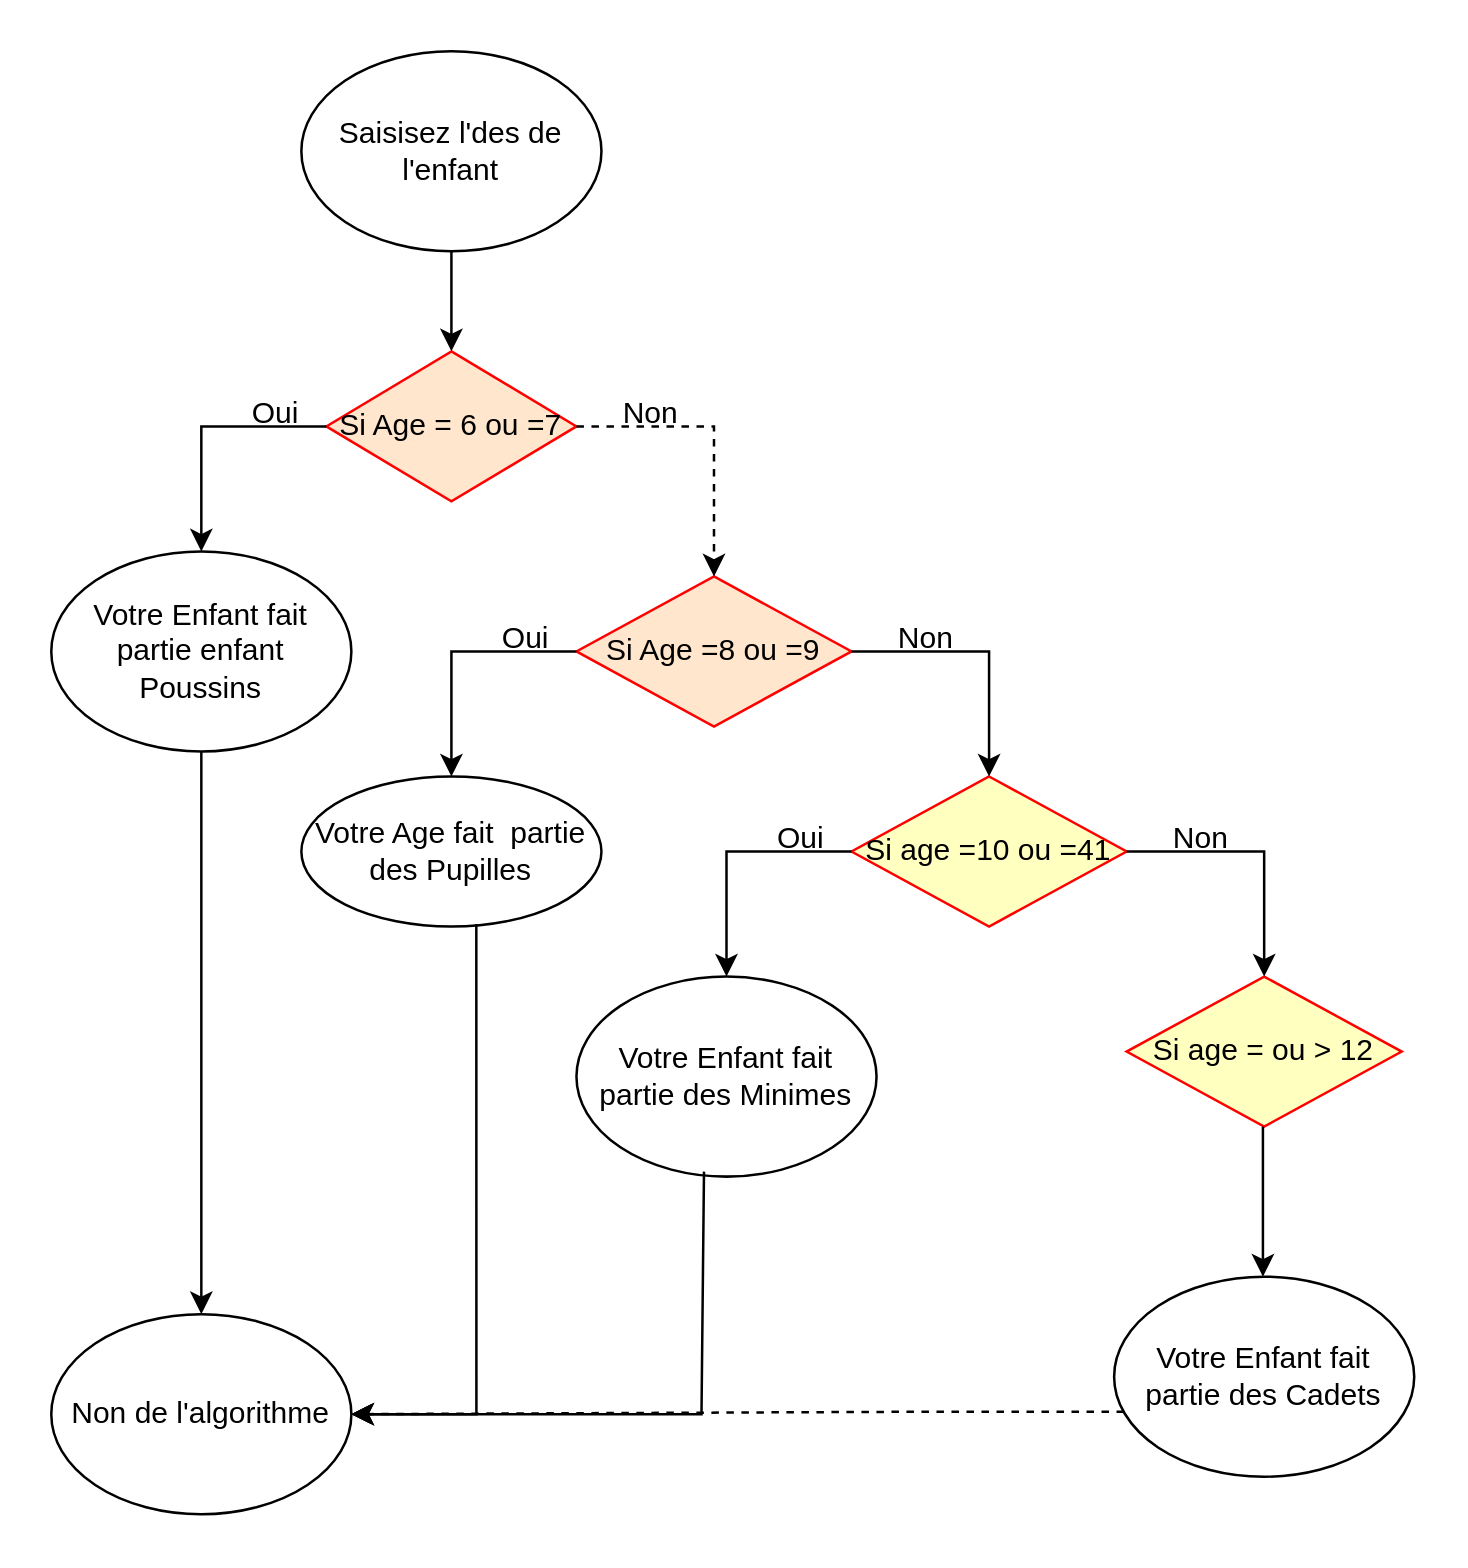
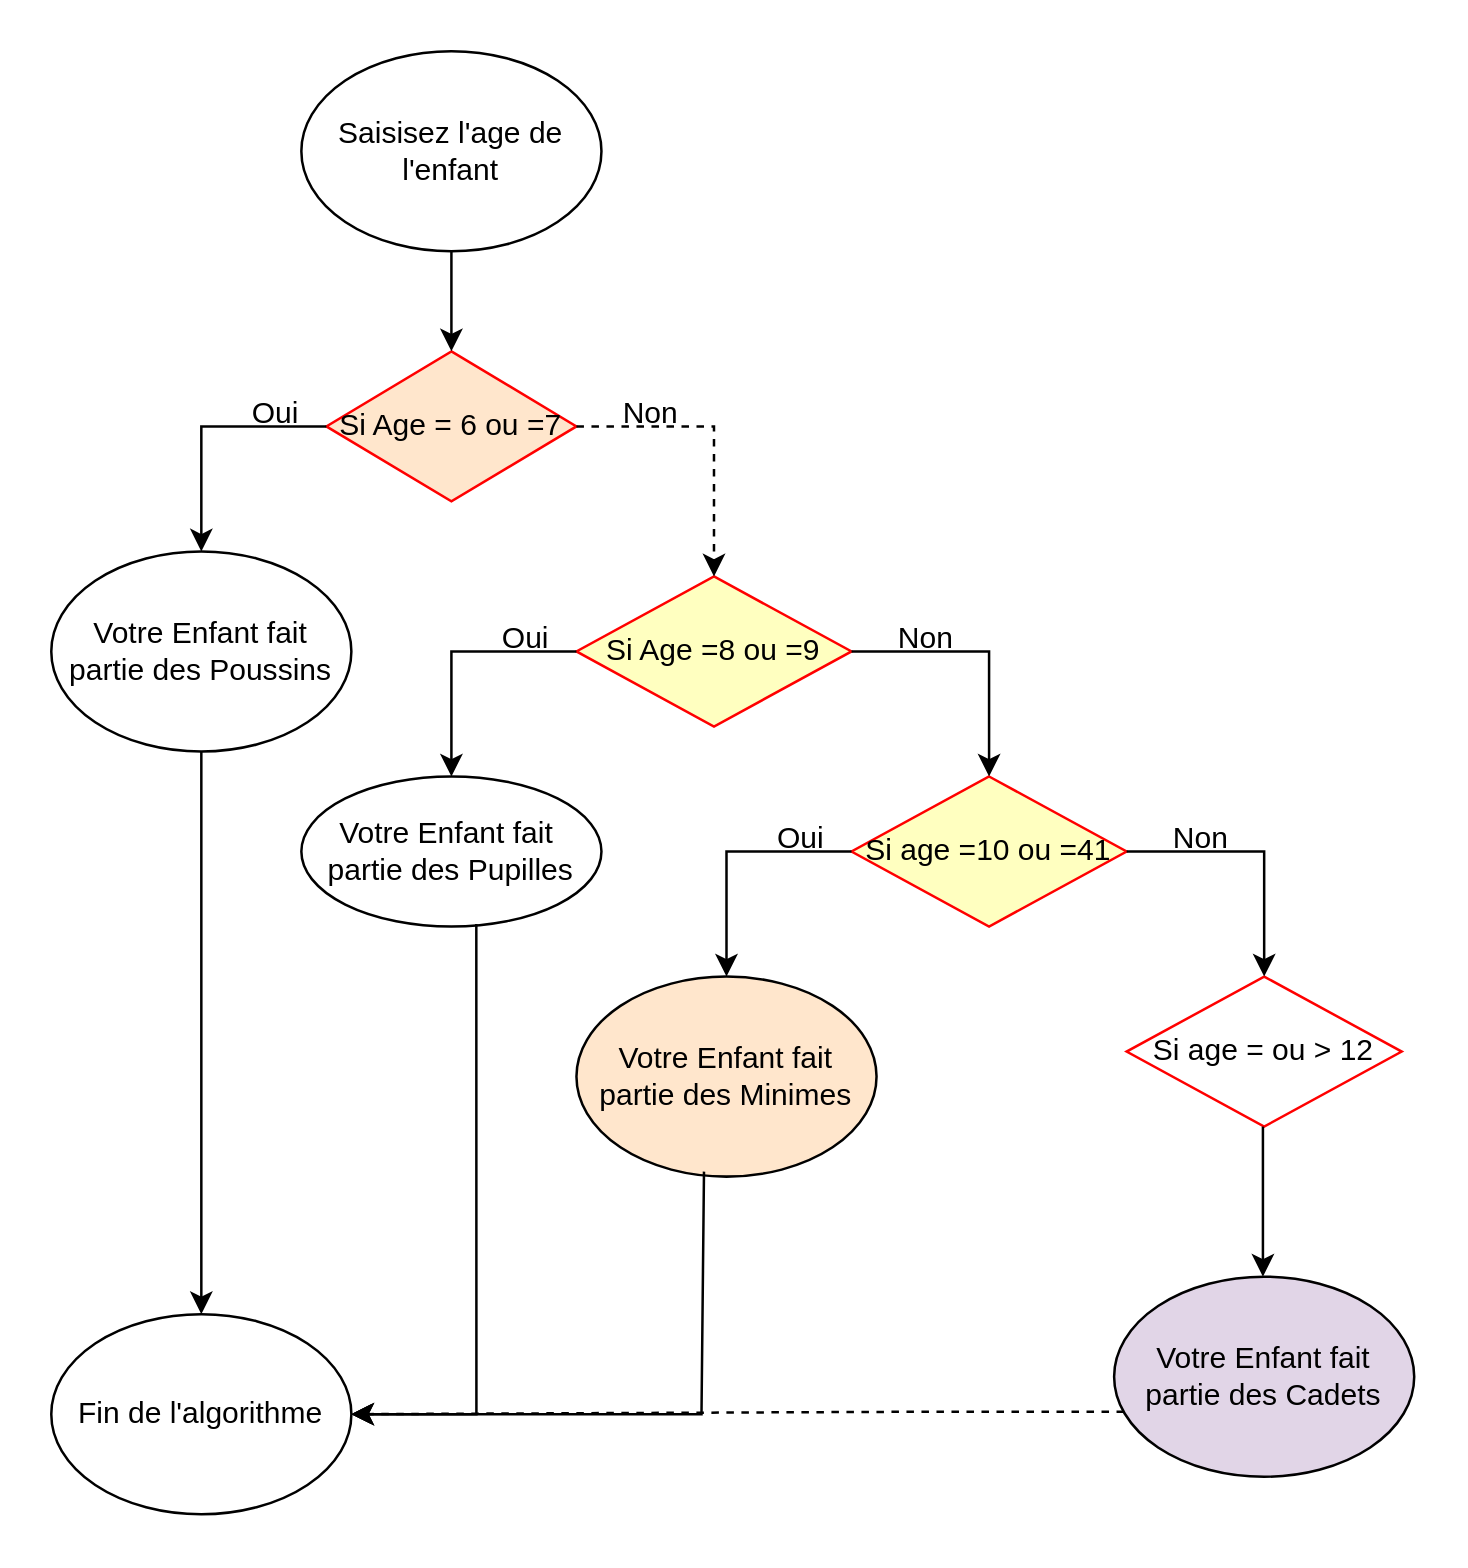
node "Saisisez l'des de l'enfant": label "Saisisez l'des de l'enfant" -> "Saisisez l'age de l'enfant"
node "Votre Enfant fait partie enfant Poussins": label "Votre Enfant fait partie enfant Poussins" -> "Votre Enfant fait partie des Poussins"
node "Si Age =8 ou =9": fillcolor #ffe6cc -> #ffffc0
node "Votre Age fait partie des Pupilles": label "Votre Age fait partie des Pupilles" -> "Votre Enfant fait partie des Pupilles"
node "Si age = ou > 12": fillcolor #ffffc0 -> #ffffff
node "Votre Enfant fait partie des Minimes": fillcolor #ffffff -> #ffe6cc
node "Votre Enfant fait partie des Cadets": fillcolor #ffffff -> #e1d5e7
node "Non de l'algorithme": label "Non de l'algorithme" -> "Fin de l'algorithme"
